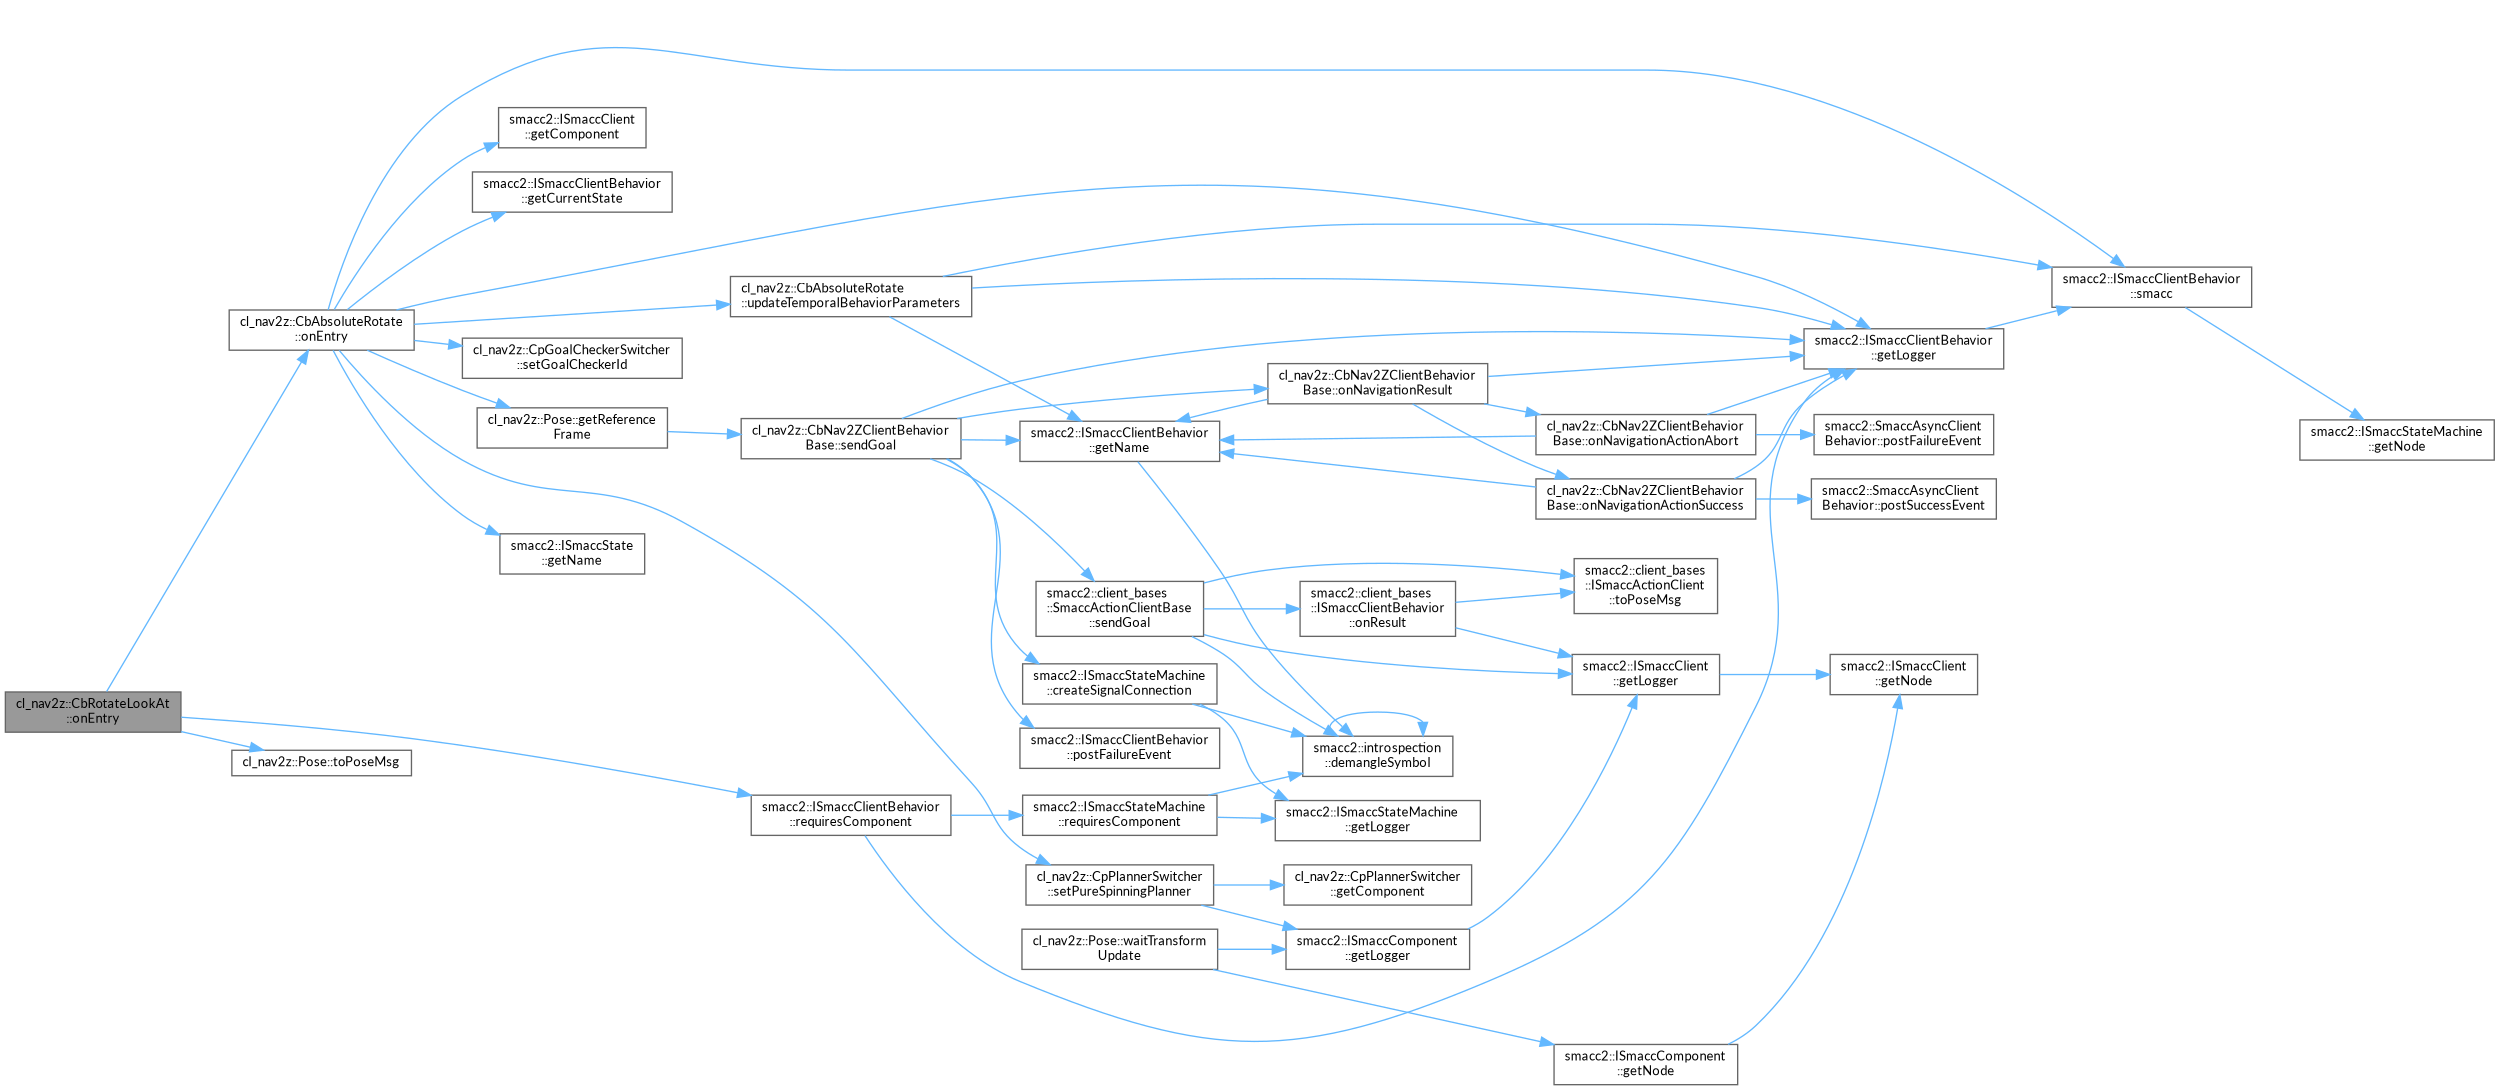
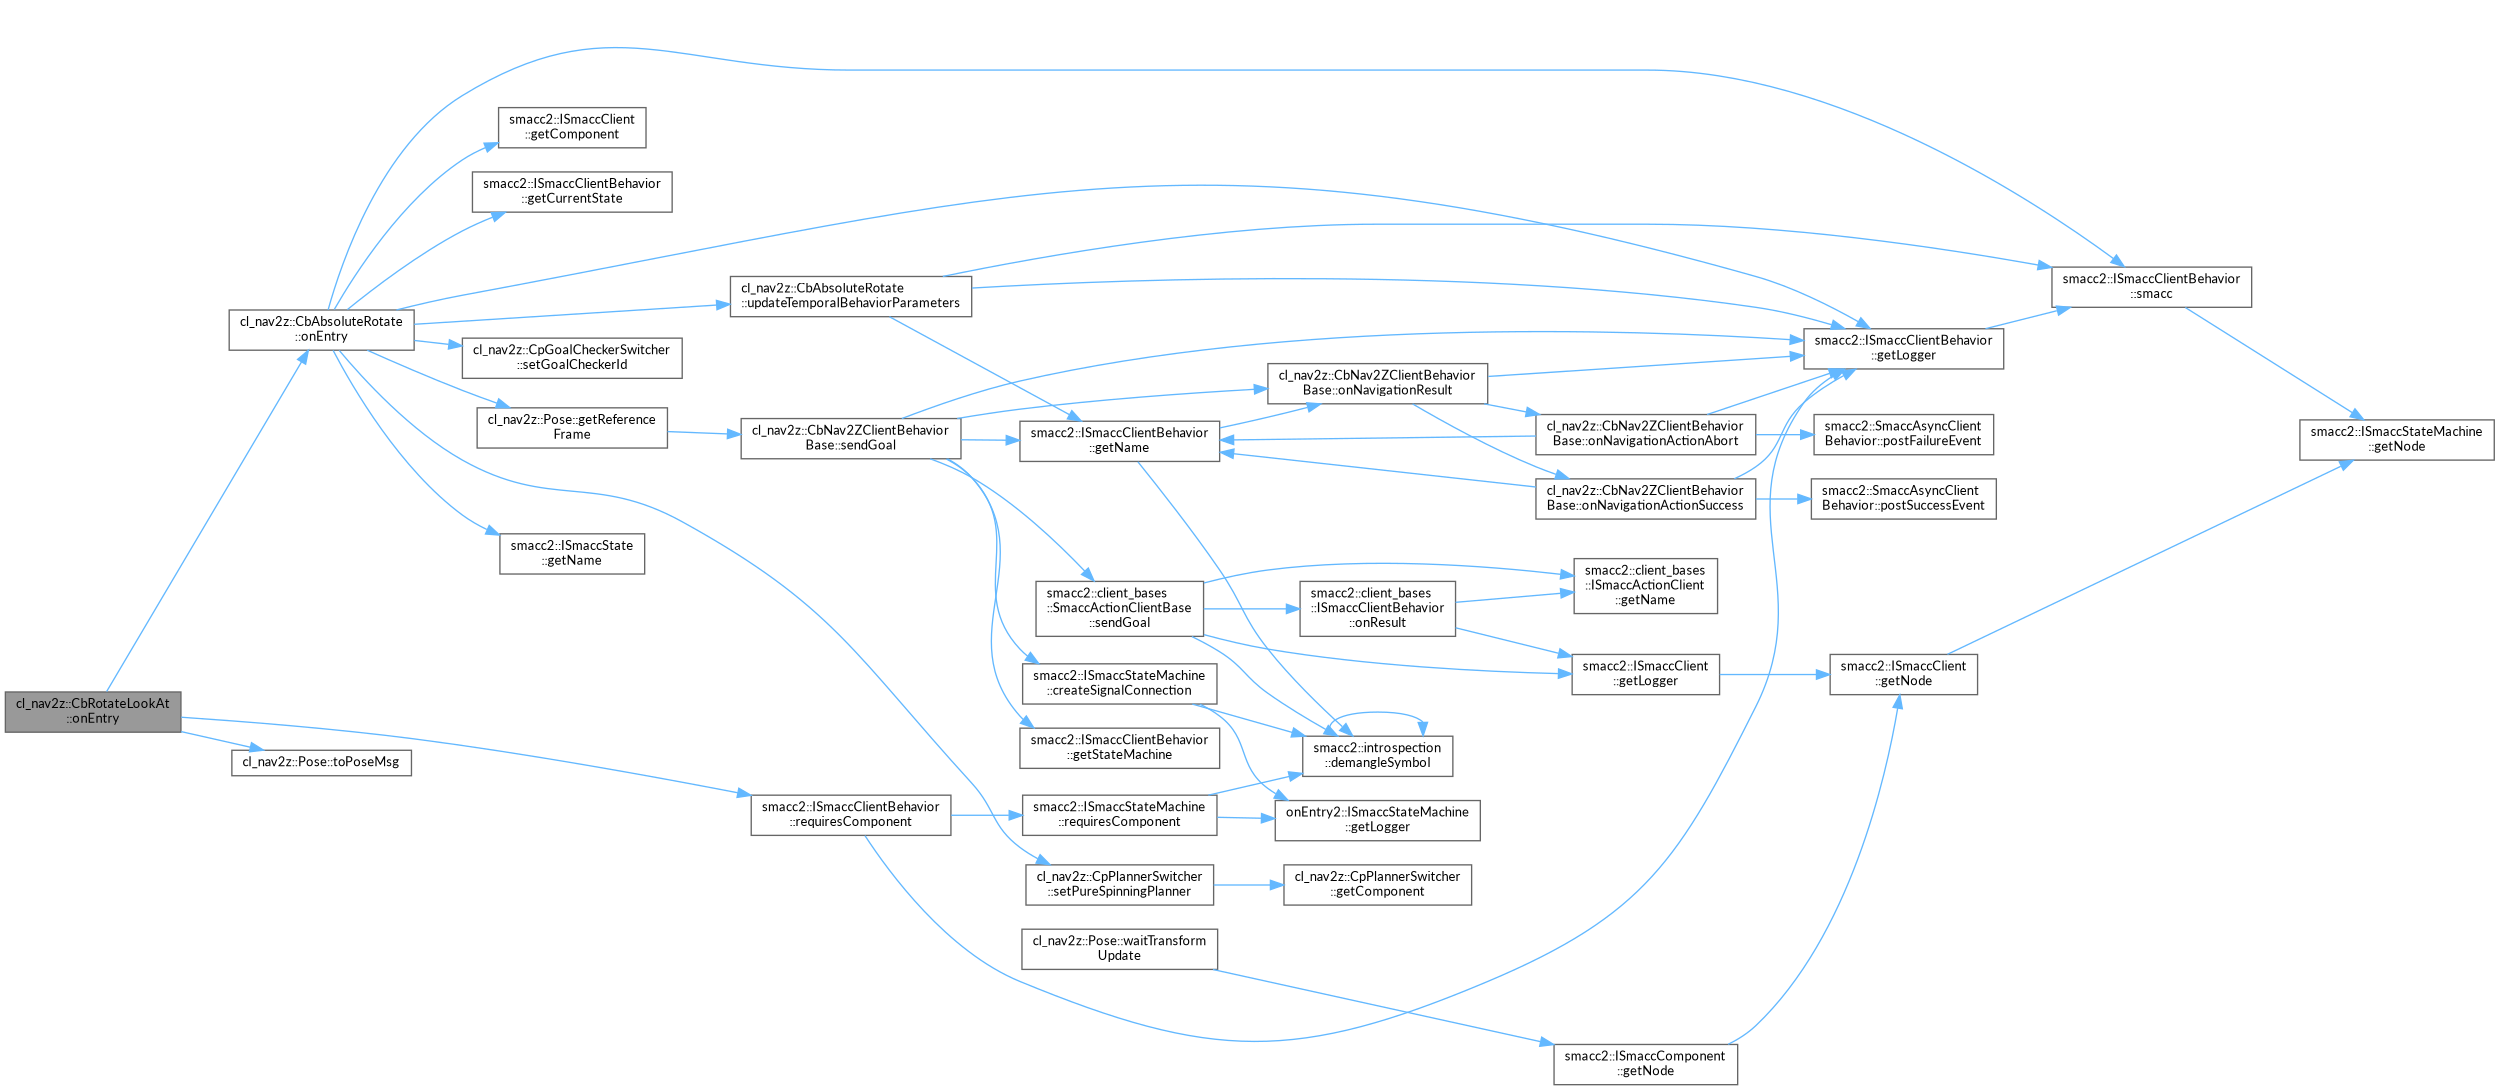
edge "cl_nav2z::CbNav2ZClientBehavior Base::onNavigationResult" -> "smacc2::ISmaccClientBehavior ::getName": reversed
edge "smacc2::ISmaccClient ::getNode" -> "smacc2::ISmaccStateMachine ::getNode": added
node "smacc2::client_bases ::ISmaccActionClient ::toPoseMsg": label "smacc2::client_bases ::ISmaccActionClient ::toPoseMsg" -> "smacc2::client_bases ::ISmaccActionClient ::getName"
node "smacc2::ISmaccClientBehavior ::postFailureEvent": label "smacc2::ISmaccClientBehavior ::postFailureEvent" -> "smacc2::ISmaccClientBehavior ::getStateMachine"
node "smacc2::ISmaccStateMachine ::getLogger": label "smacc2::ISmaccStateMachine ::getLogger" -> "onEntry2::ISmaccStateMachine ::getLogger"
node "smacc2::ISmaccComponent ::getLogger": removed
